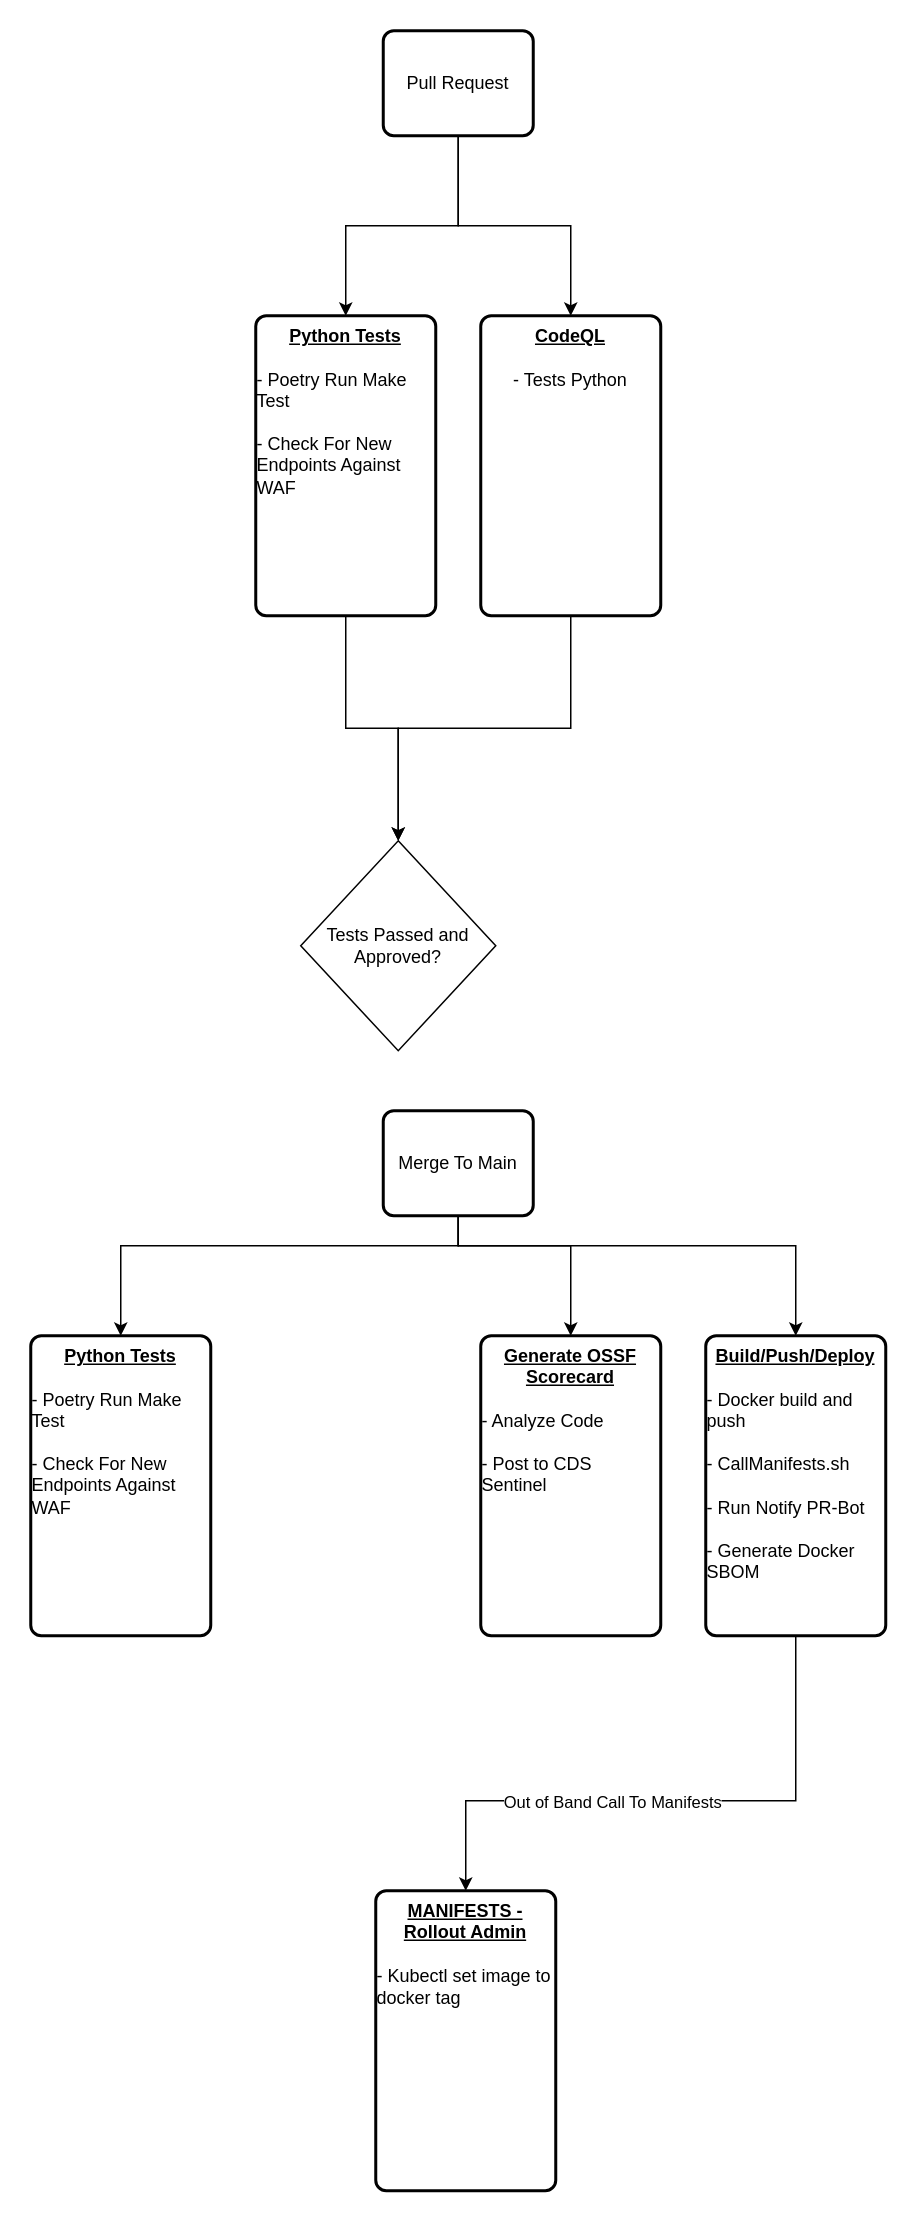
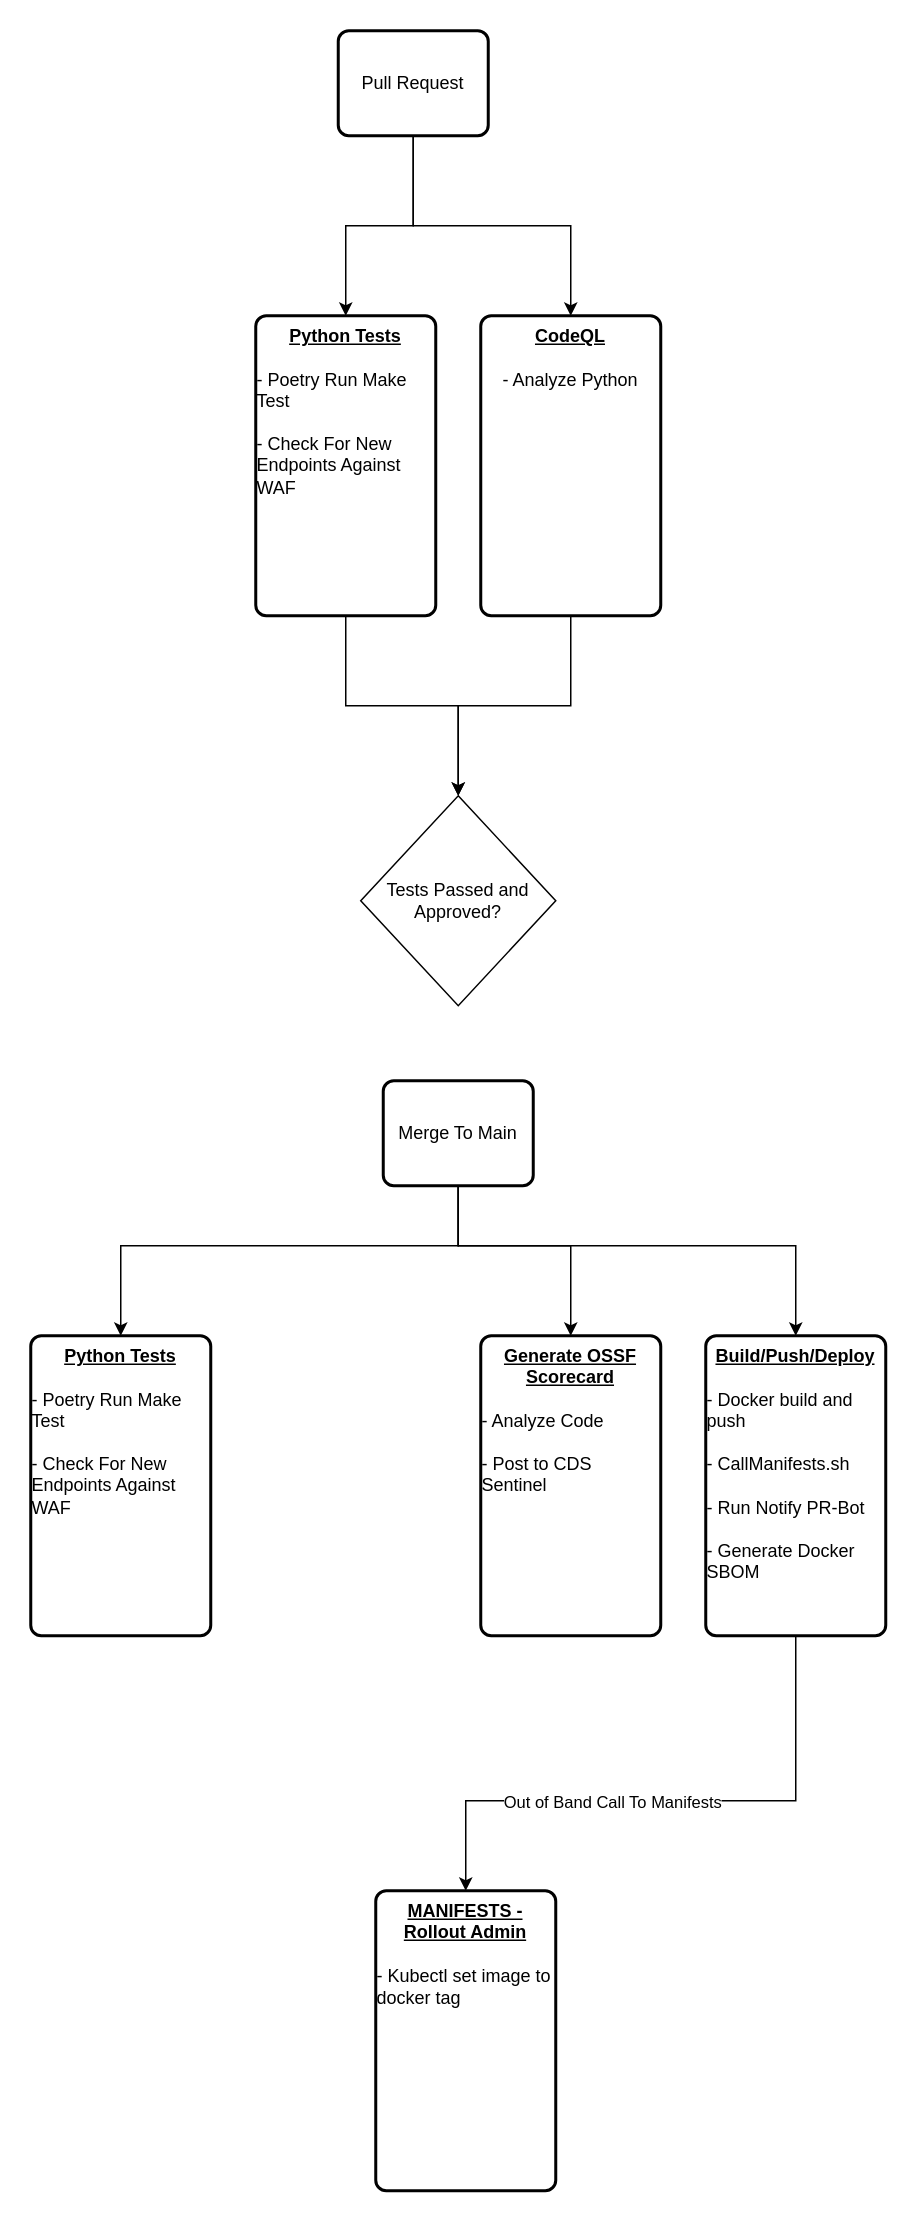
node "Pull Request": moved (458, 83) -> (413, 83)
node "CodeQL - Tests Python": label "CodeQL - Tests Python" -> "CodeQL - Analyze Python"
node "Tests Passed and Approved?": moved (398, 946) -> (458, 901)
node "Merge To Main": moved (458, 1163) -> (458, 1133)
